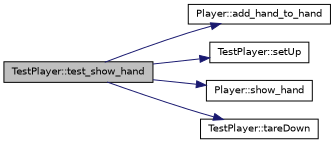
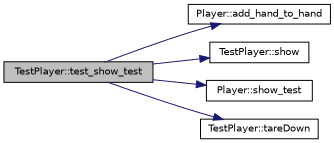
node "TestPlayer::setUp": label "TestPlayer::setUp" -> "TestPlayer::show"
node "TestPlayer::test_show_hand": label "TestPlayer::test_show_hand" -> "TestPlayer::test_show_test"
node "Player::show_hand": label "Player::show_hand" -> "Player::show_test"
